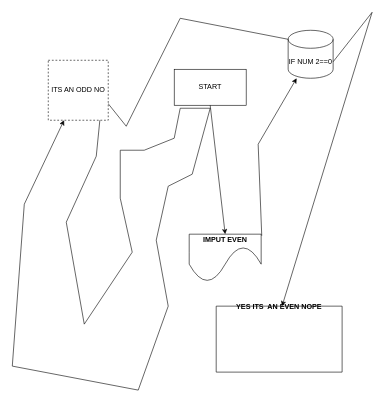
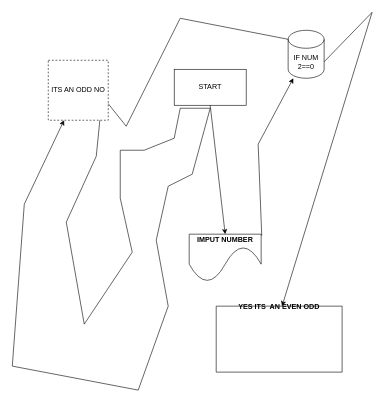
node "IF NUM 2==0": size 45x48 -> 36x48
node "IMPUT EVEN": label "IMPUT EVEN" -> "IMPUT NUMBER"
node "YES ITS AN EVEN NOPE": label "YES ITS AN EVEN NOPE" -> "YES ITS AN EVEN ODD"
